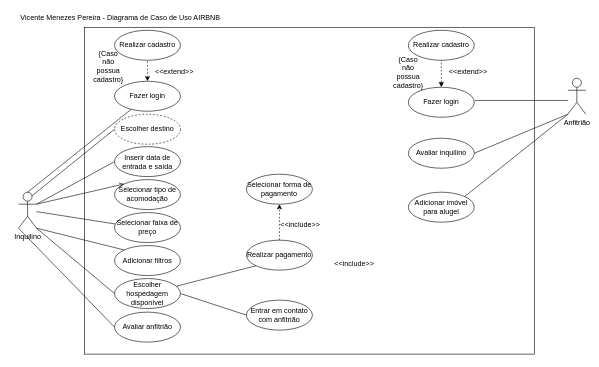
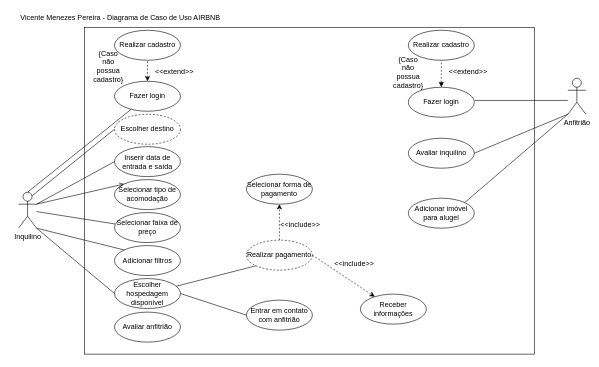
node "Adicionar imóvel para alugel": moved (441, 207) -> (441, 213)
node "Realizar pagamento": style solid -> dashed
edge "Inquilino" -- "Avaliar anfitrião": removed
edge "Realizar pagamento" -> "Receber informações": added
node "Receber informações": added
